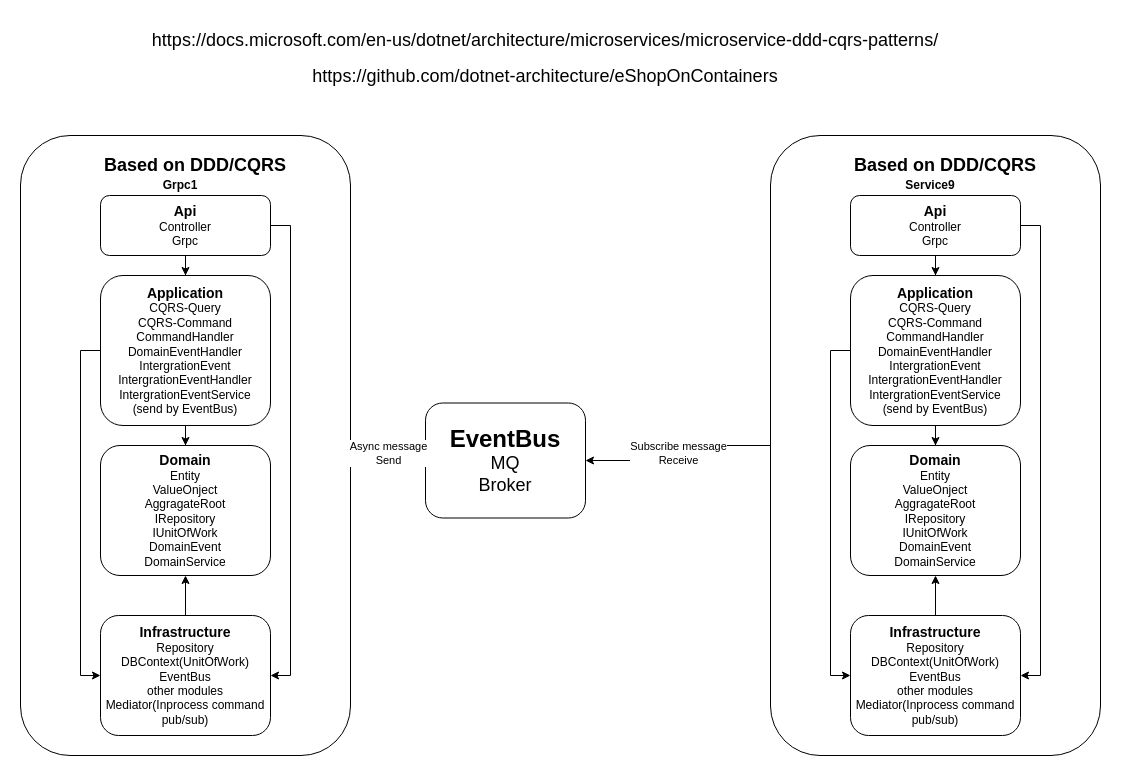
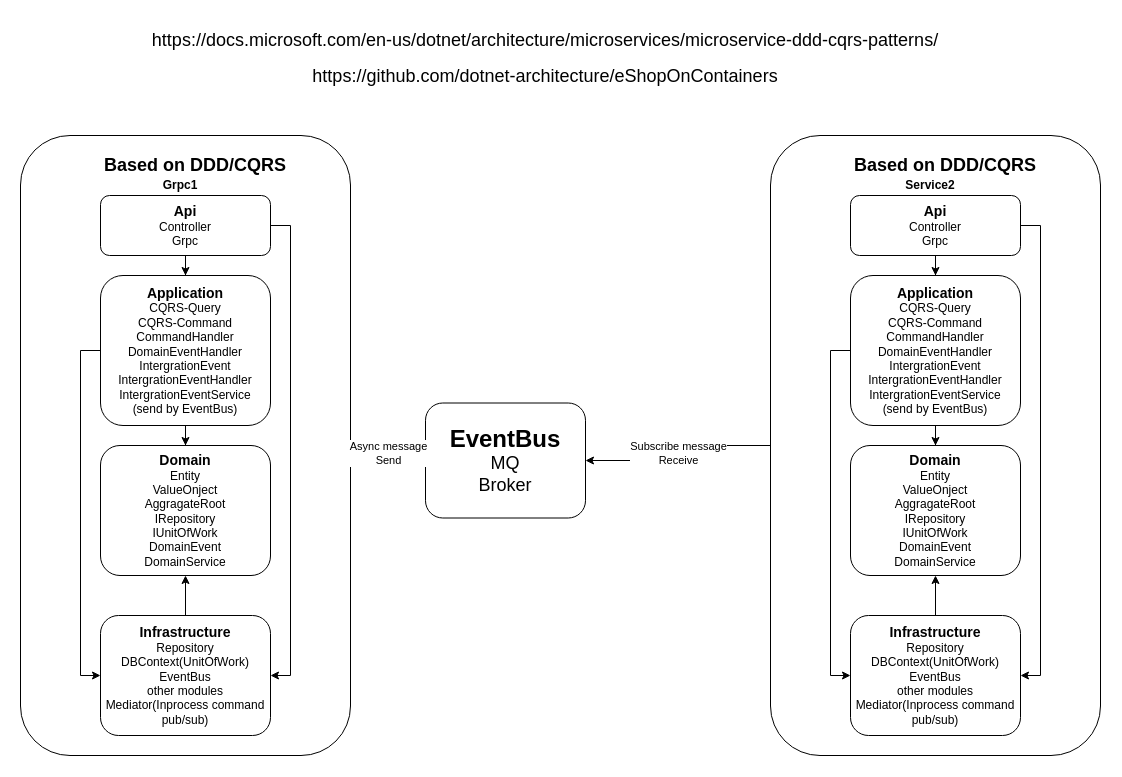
node "Service9": label "Service9" -> "Service2"
